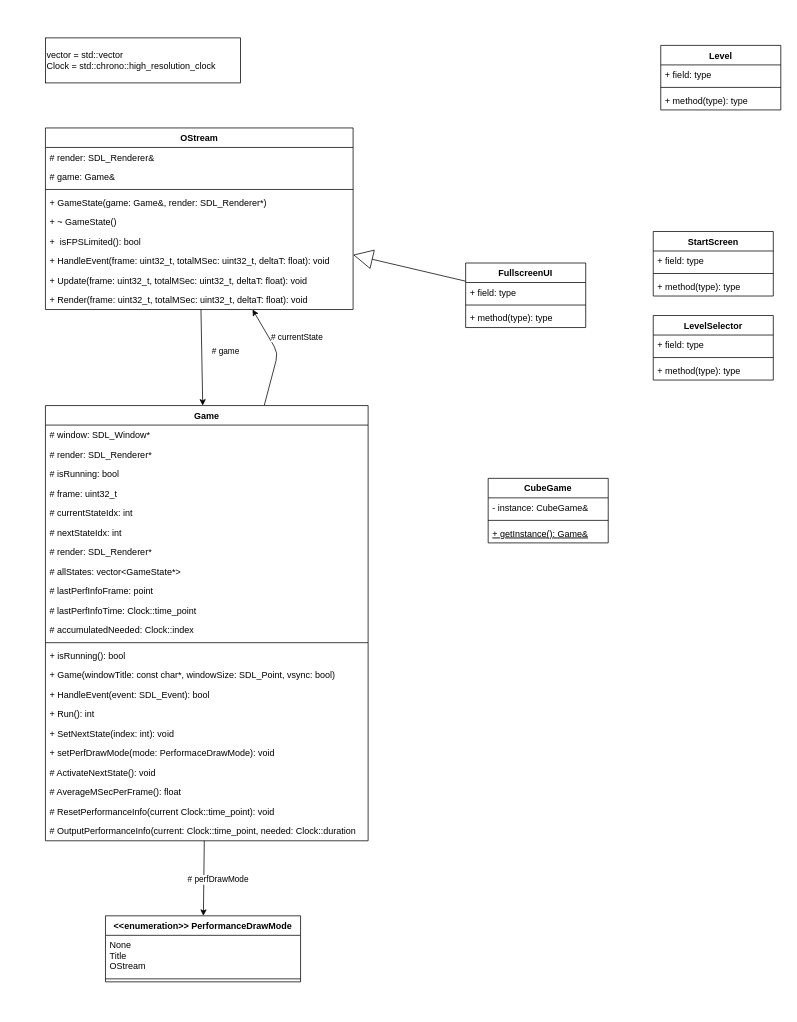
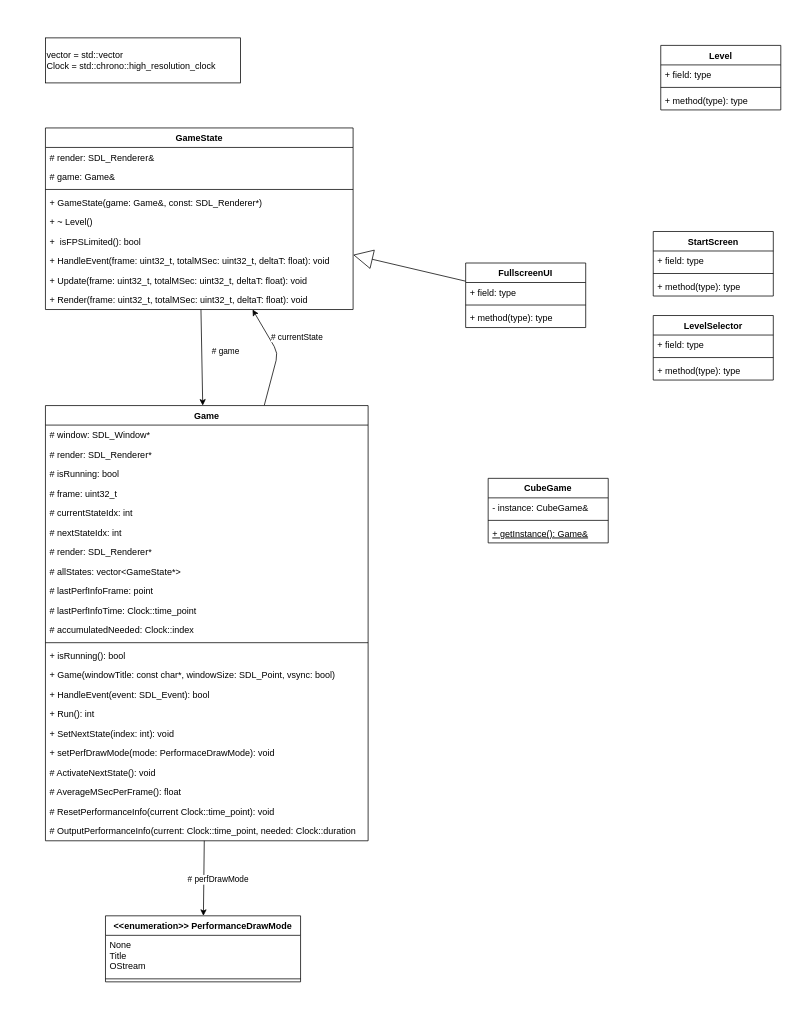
node "OStream": label "OStream" -> "GameState"
node "+ GameState(game: Game&, render: SDL_Renderer*)": label "+ GameState(game: Game&, render: SDL_Renderer*)" -> "+ GameState(game: Game&, const: SDL_Renderer*)"
node "+ ~ GameState()": label "+ ~ GameState()" -> "+ ~ Level()"
